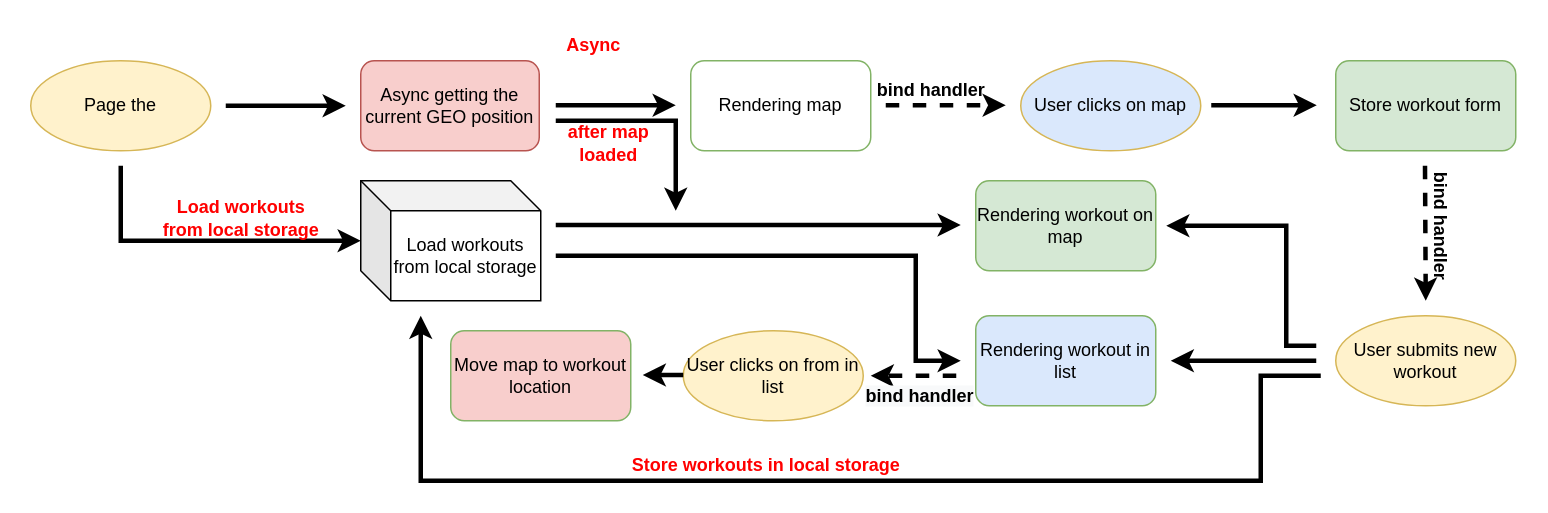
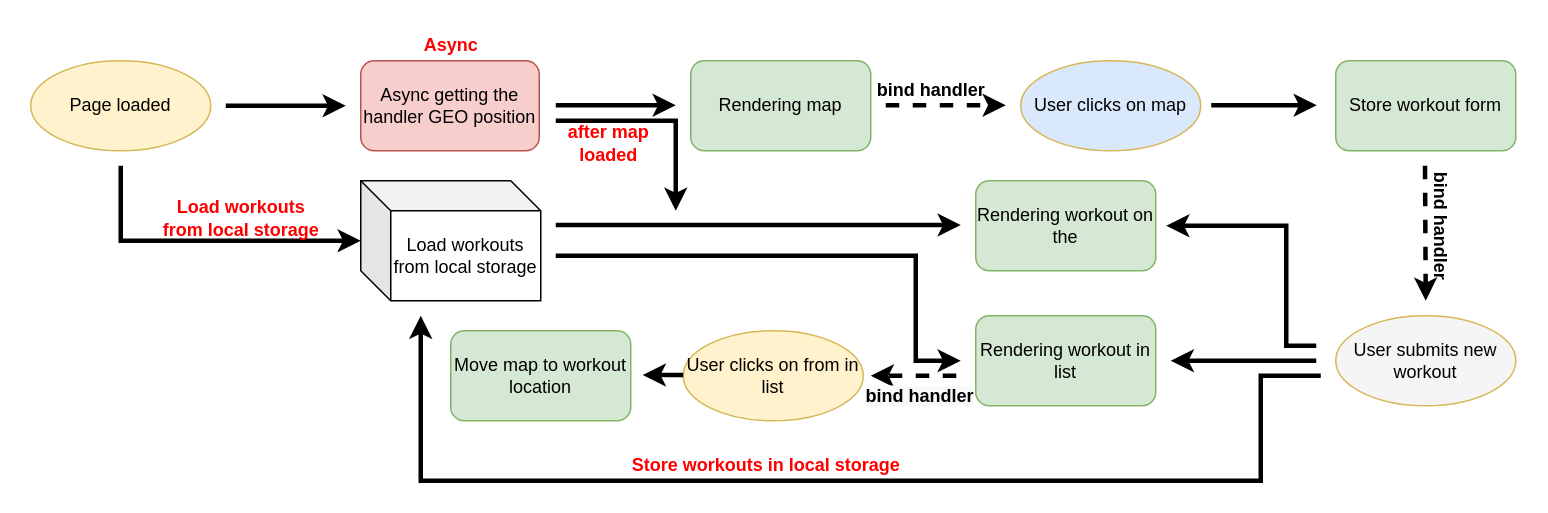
node "Async": moved (593, 46) -> (451, 46)
node "Page the": label "Page the" -> "Page loaded"
node "Async getting the current GEO position": label "Async getting the current GEO position" -> "Async getting the handler GEO position"
node "Rendering map": fillcolor #ffffff -> #d5e8d4
node "Rendering workout on map": label "Rendering workout on map" -> "Rendering workout on the"
node "Rendering workout in list": fillcolor #dae8fc -> #d5e8d4
node "User submits new workout": fillcolor #fff2cc -> #f5f5f5
node "Move map to workout location": fillcolor #f8cecc -> #d5e8d4
